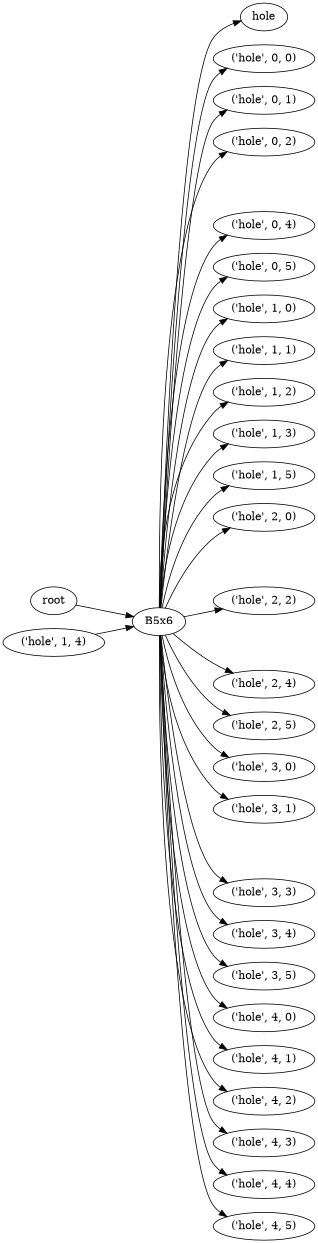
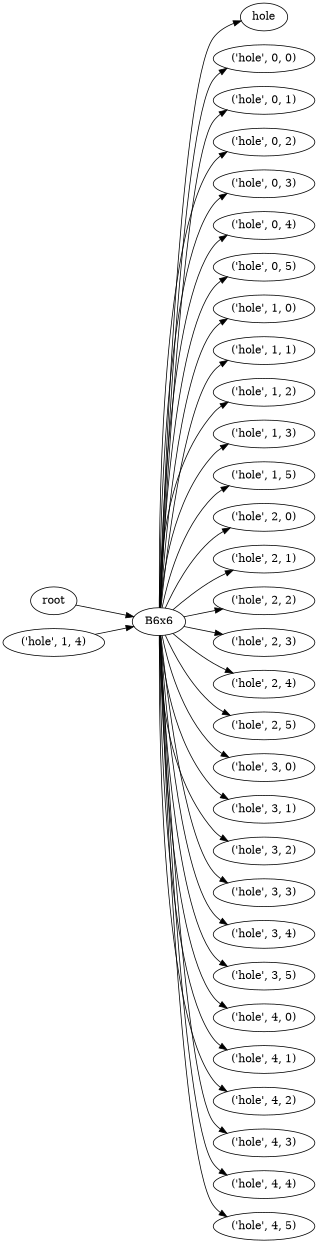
node "('hole', 0, 3)": added
node "('hole', 2, 1)": added
node "B5x6": label "B5x6" -> "B6x6"
node "('hole', 2, 3)": added
node "('hole', 3, 2)": added
